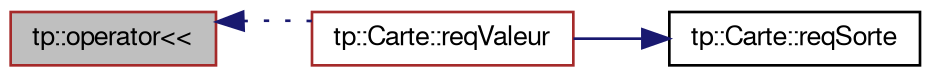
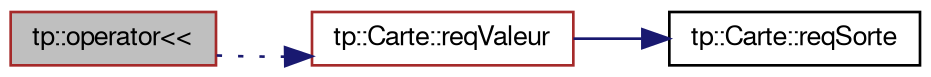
edge "tp::Carte::reqValeur" -> "tp::operator<<": reversed
